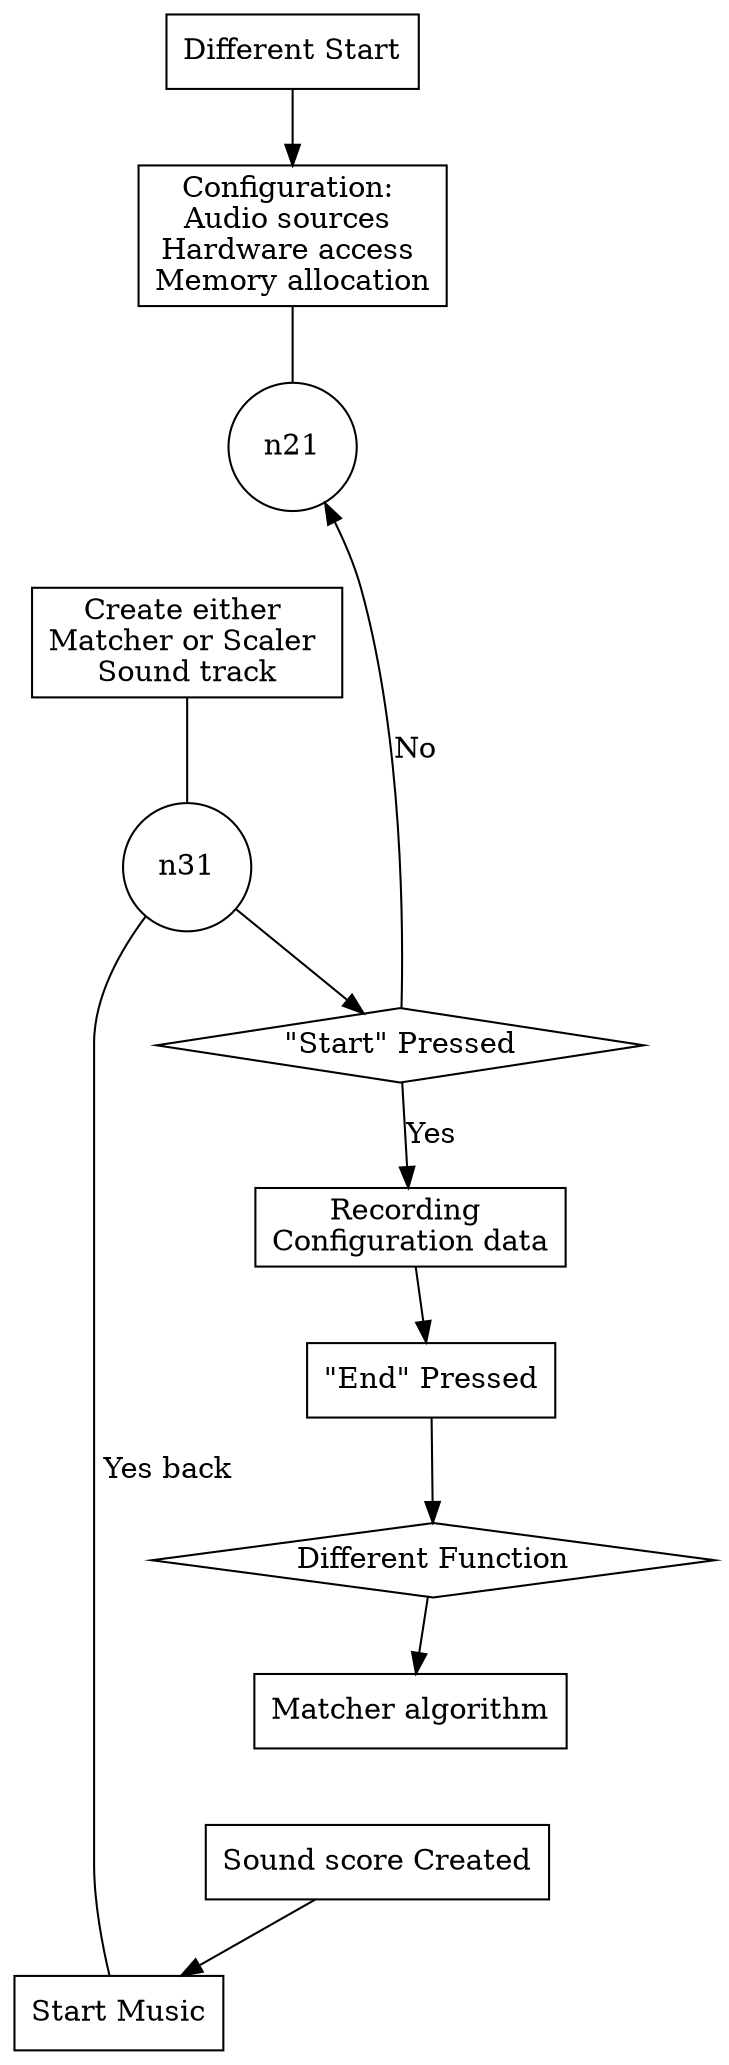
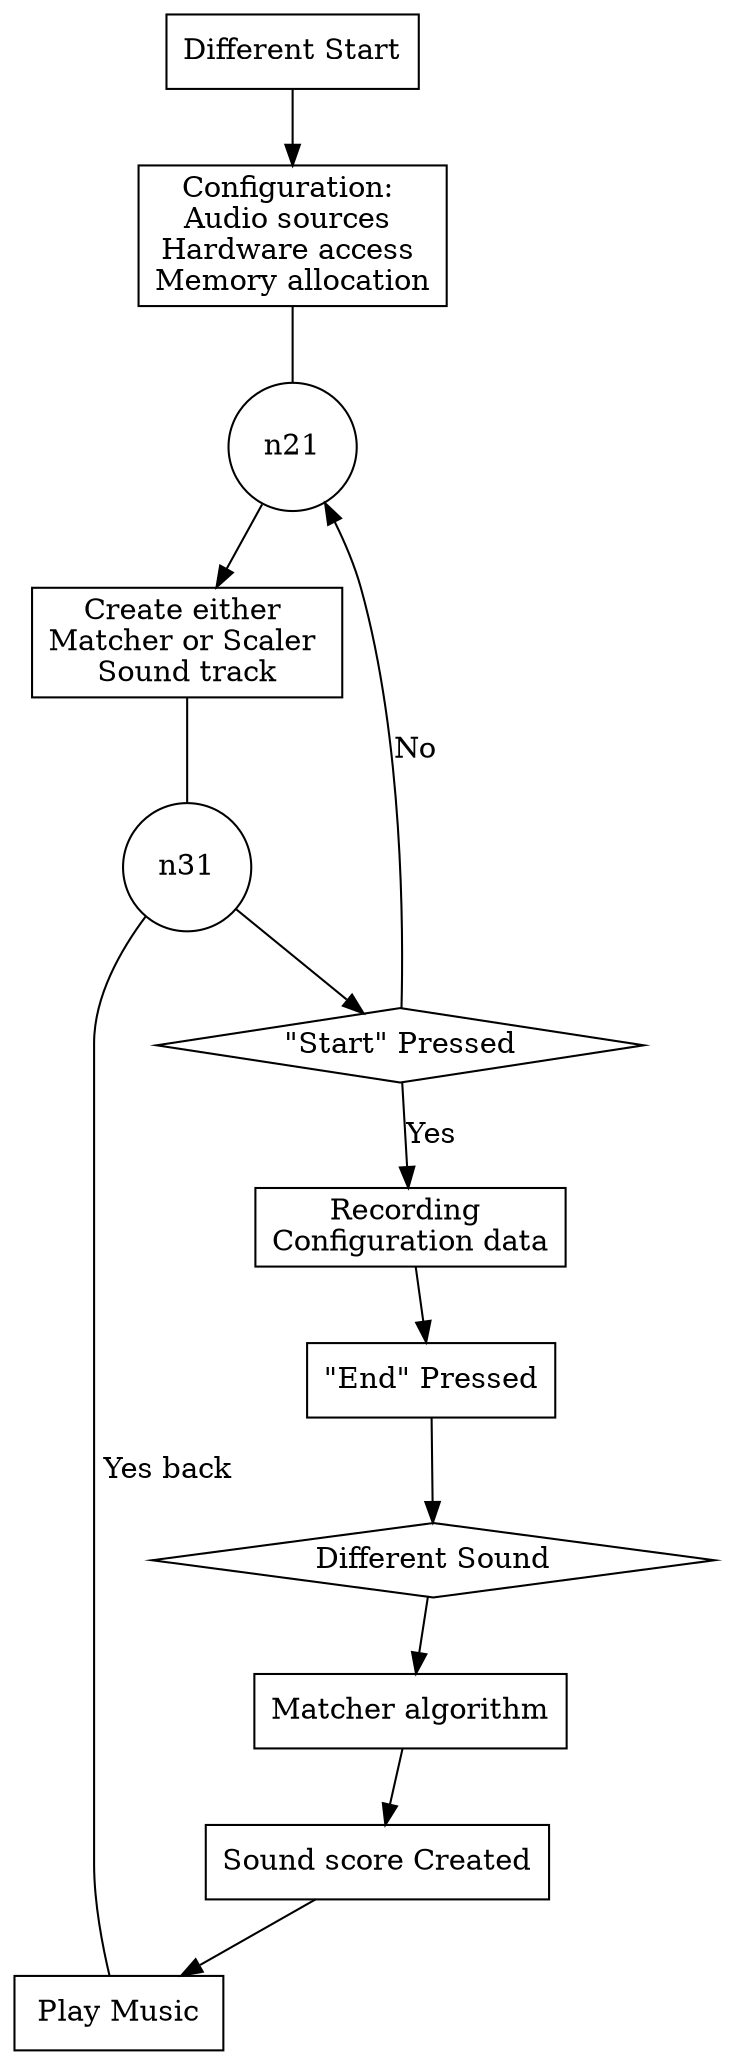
edge "n21" -> "Create either Matcher or Scaler Sound track": added
node "Different Function": label "Different Function" -> "Different Sound"
edge "Matcher algorithm" -> "Sound score Created": added
node "Start Music": label "Start Music" -> "Play Music"
